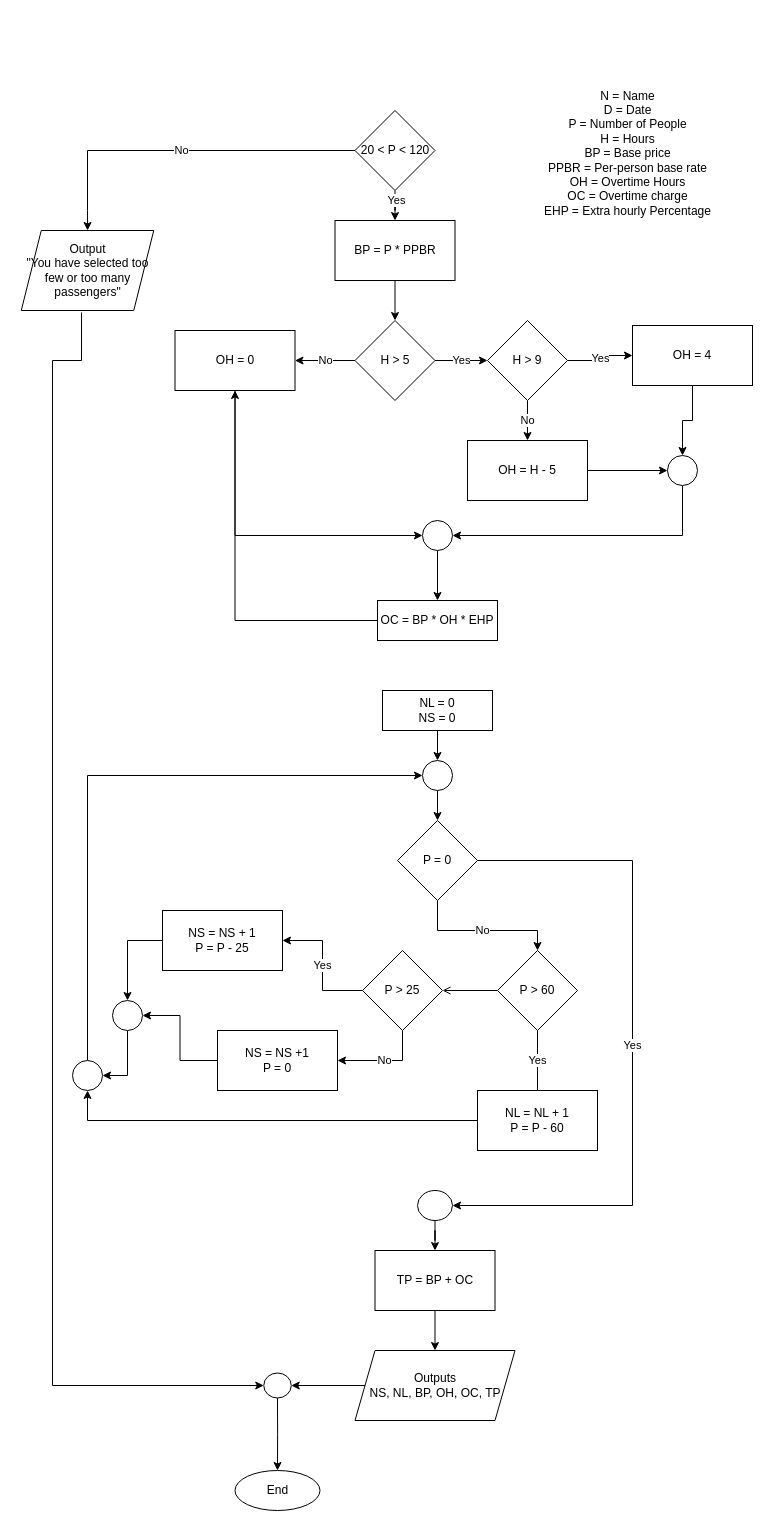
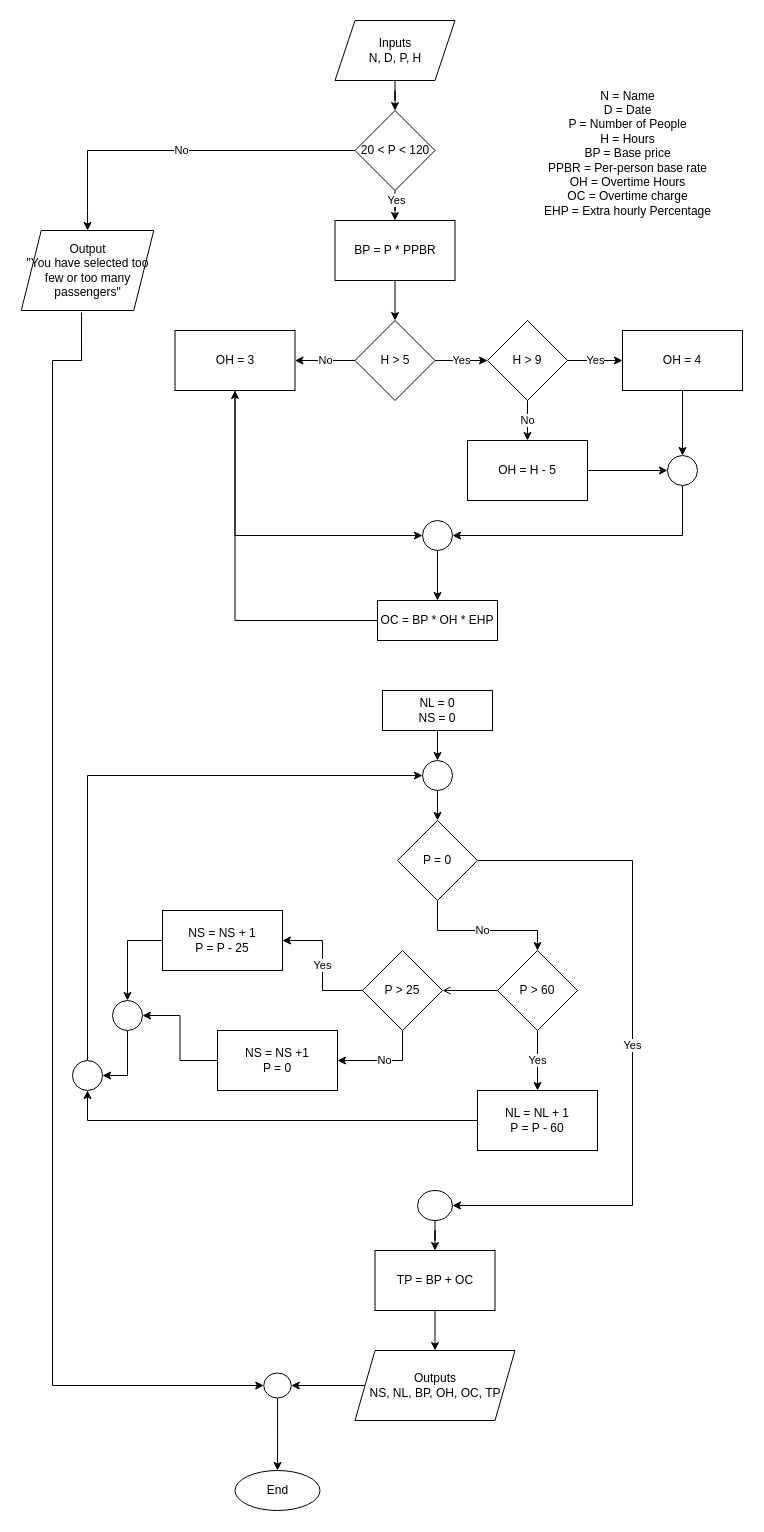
node "Inputs N, D, P, H": added
edge "Inputs N, D, P, H" -> "20 < P < 120": added
node "OH = 4": moved (693, 356) -> (683, 361)
node "OH = 0": label "OH = 0" -> "OH = 3"
edge "P > 60" -- "NL = NL + 1 P = P - 60": arrowhead none -> classic
